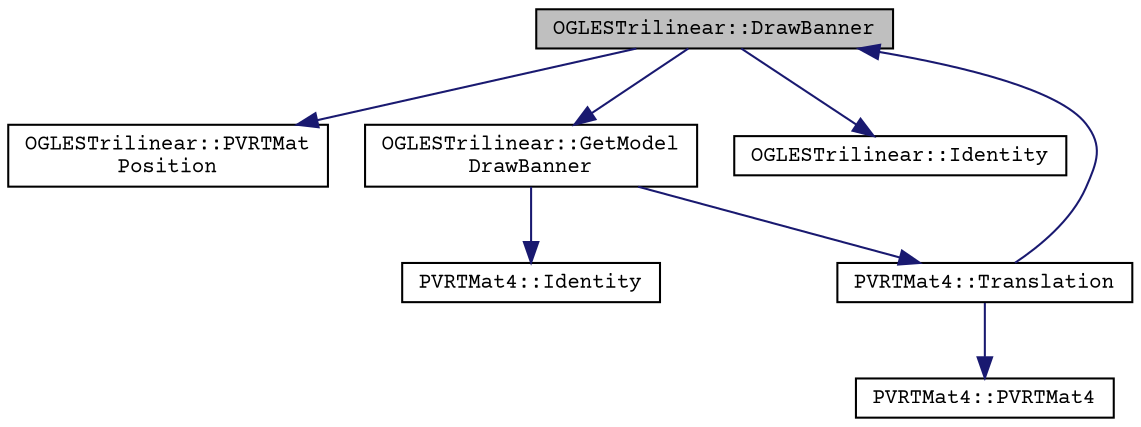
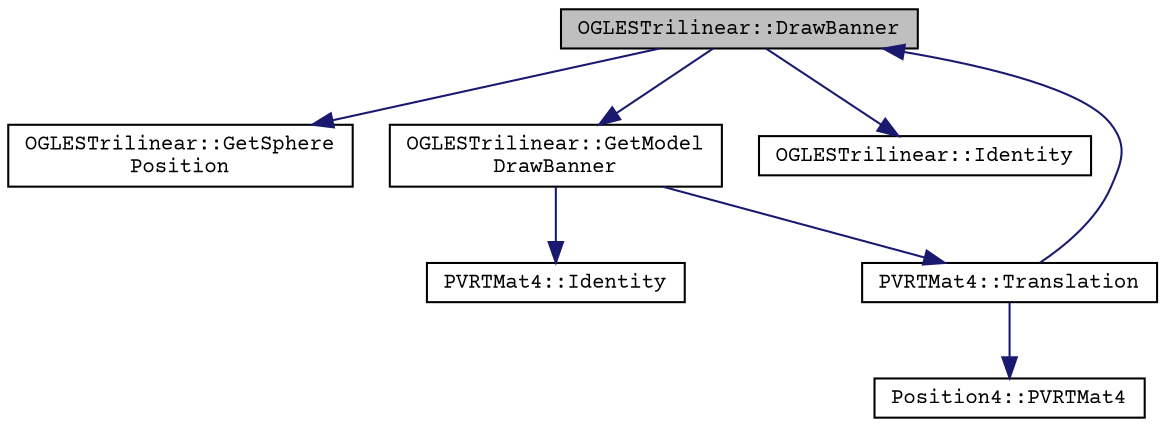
node "OGLESTrilinear::PVRTMat Position": label "OGLESTrilinear::PVRTMat Position" -> "OGLESTrilinear::GetSphere Position"
node "PVRTMat4::PVRTMat4": label "PVRTMat4::PVRTMat4" -> "Position4::PVRTMat4"
